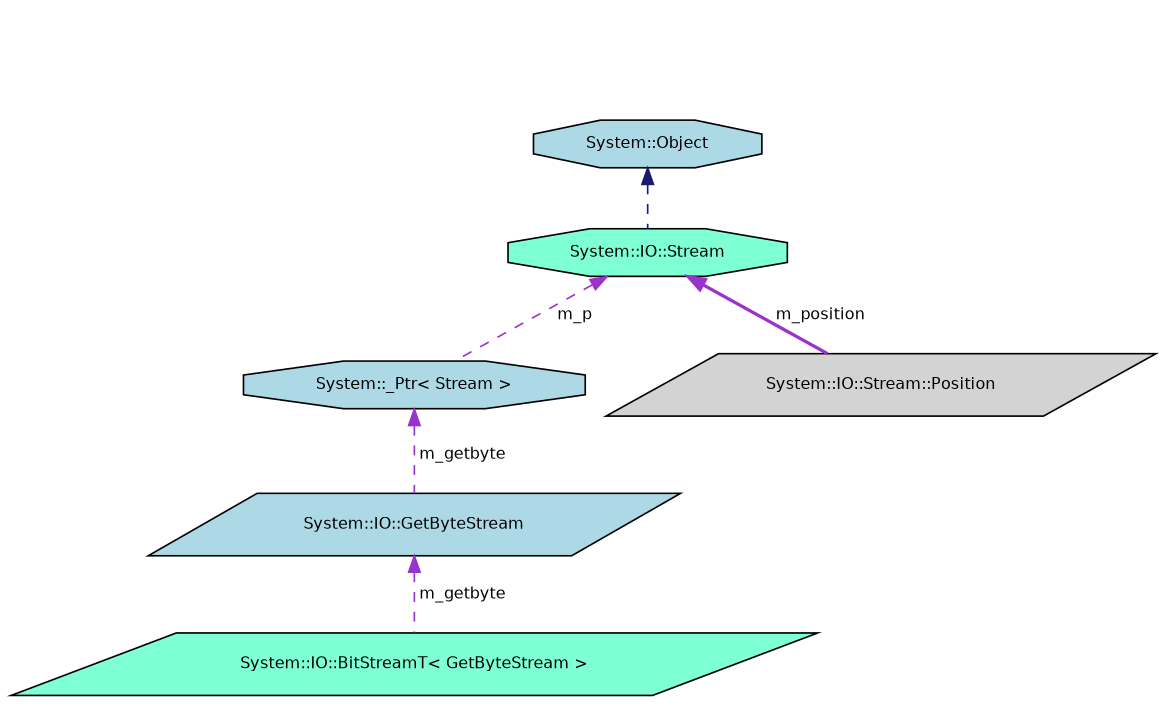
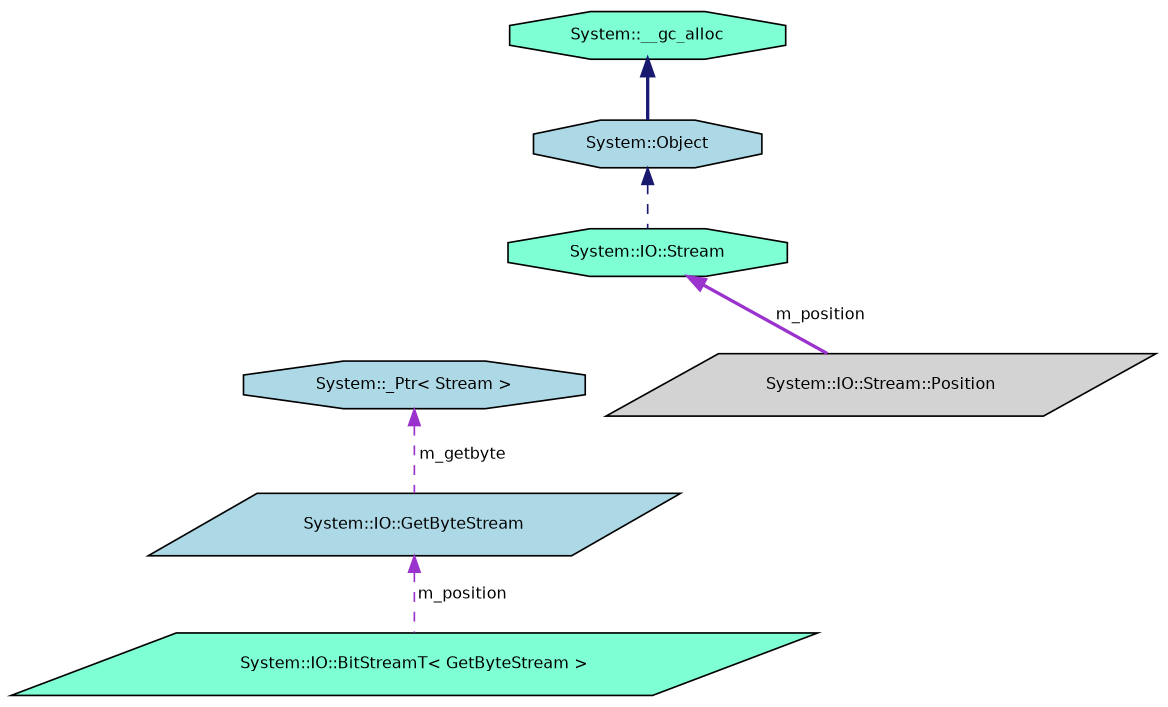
node "System::__gc_alloc": added
edge "System::_Ptr< Stream >" -> "System::IO::Stream": removed, label "m_p"
edge "System::IO::BitStreamT< GetByteStream >" -> "System::IO::GetByteStream": label " m_getbyte" -> " m_position"
